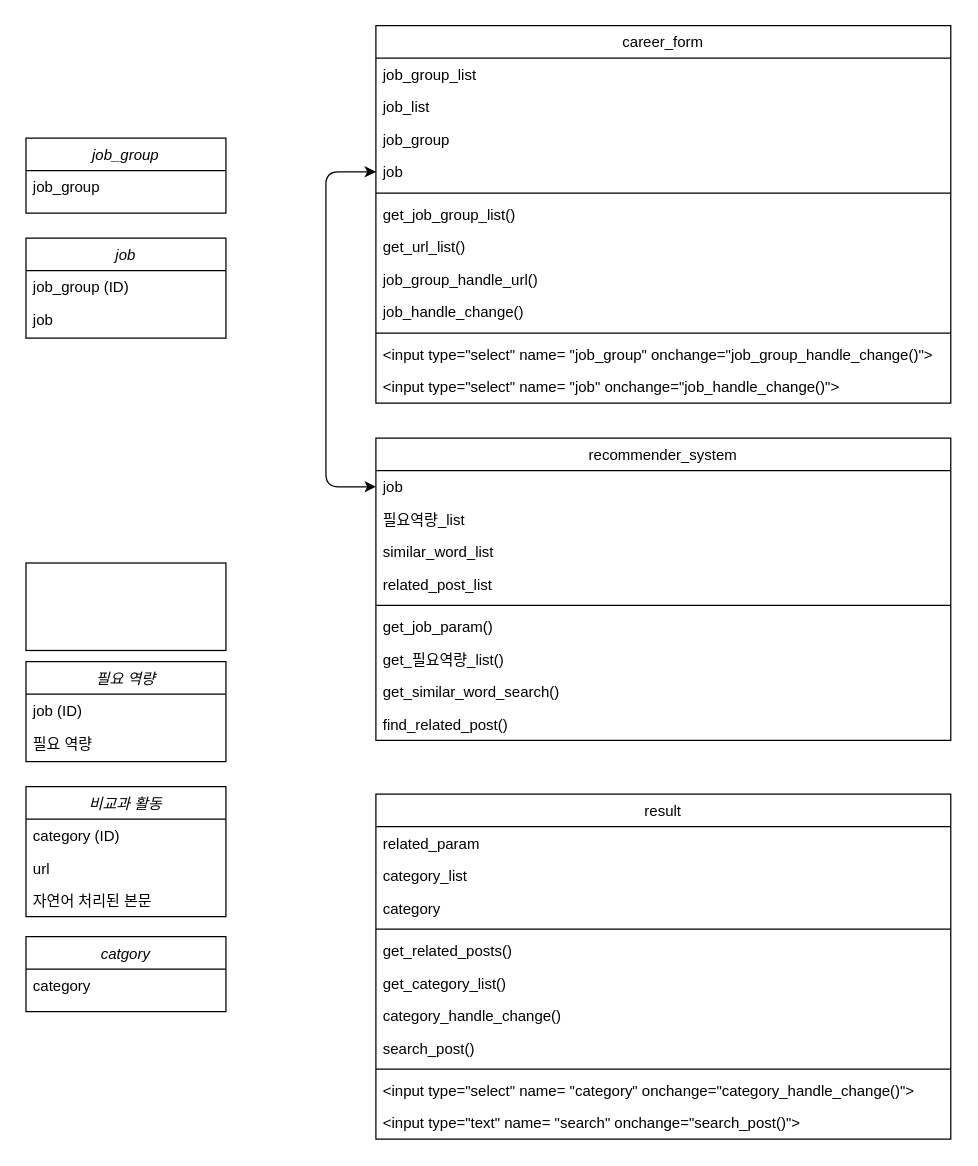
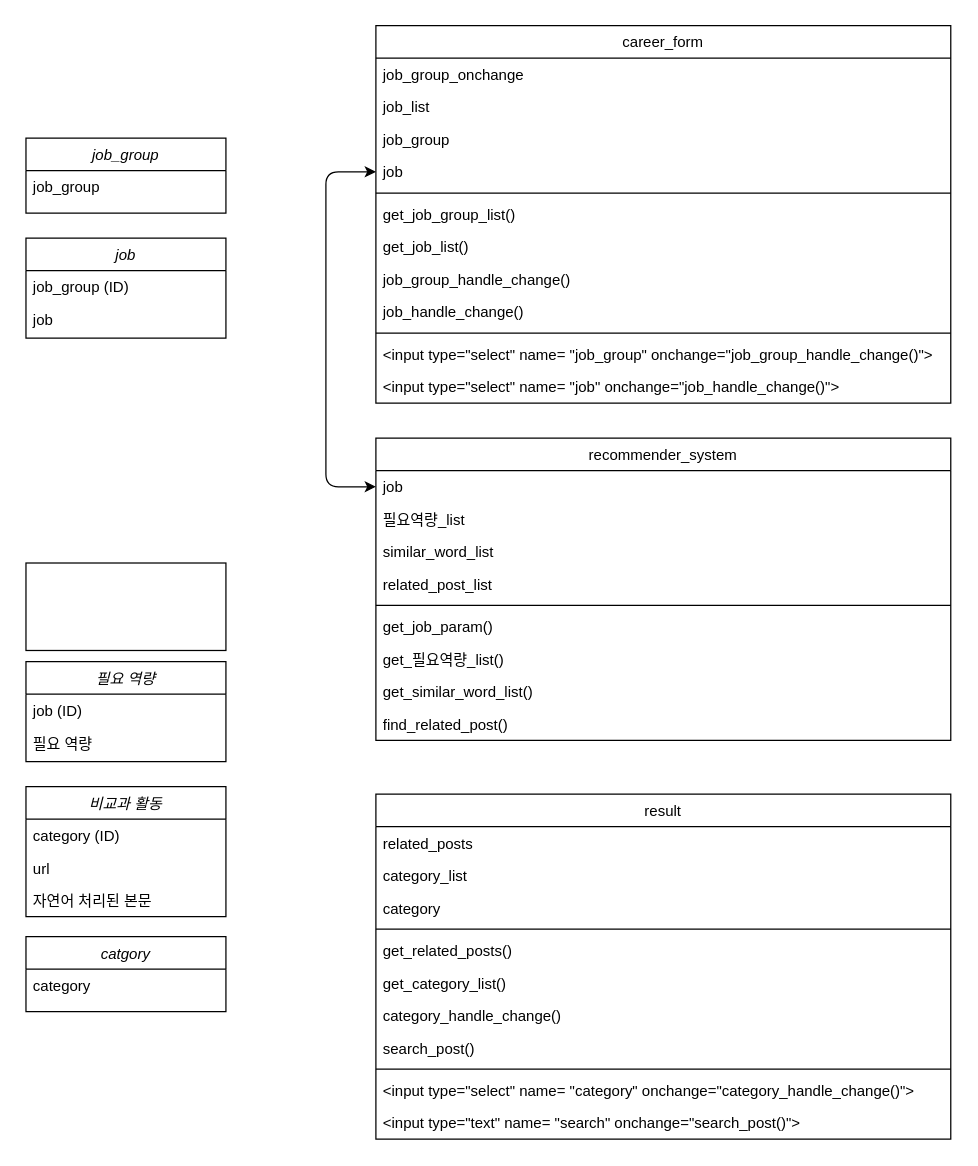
node "job_group_list": label "job_group_list" -> "job_group_onchange"
node "get_url_list()": label "get_url_list()" -> "get_job_list()"
node "job_group_handle_url()": label "job_group_handle_url()" -> "job_group_handle_change()"
node "get_similar_word_search()": label "get_similar_word_search()" -> "get_similar_word_list()"
node "related_param": label "related_param" -> "related_posts"
